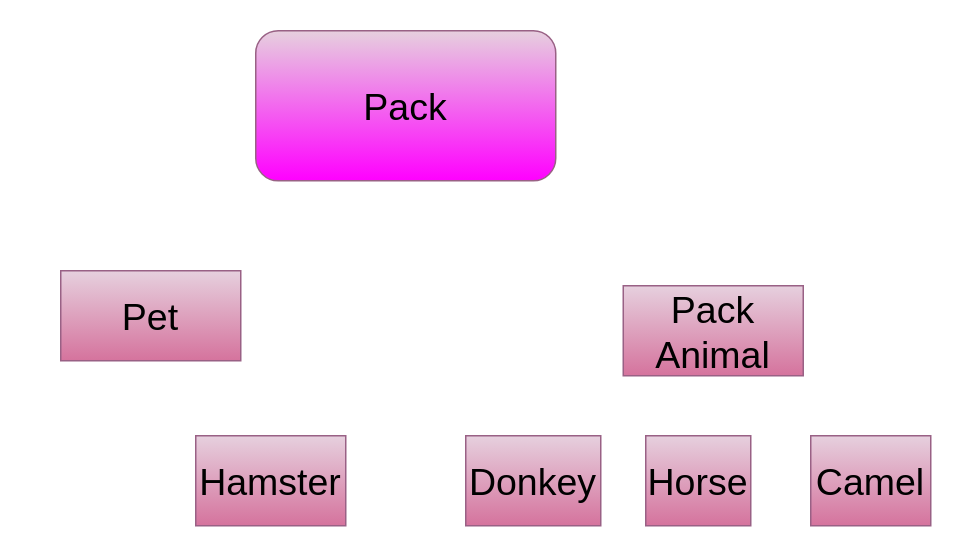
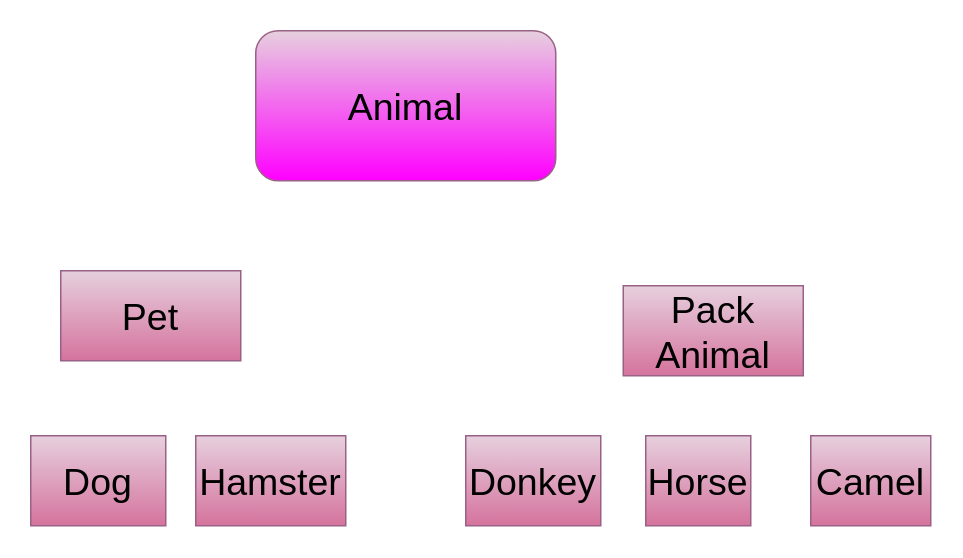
node "Pack": label "Pack" -> "Animal"
node "Dog": added
